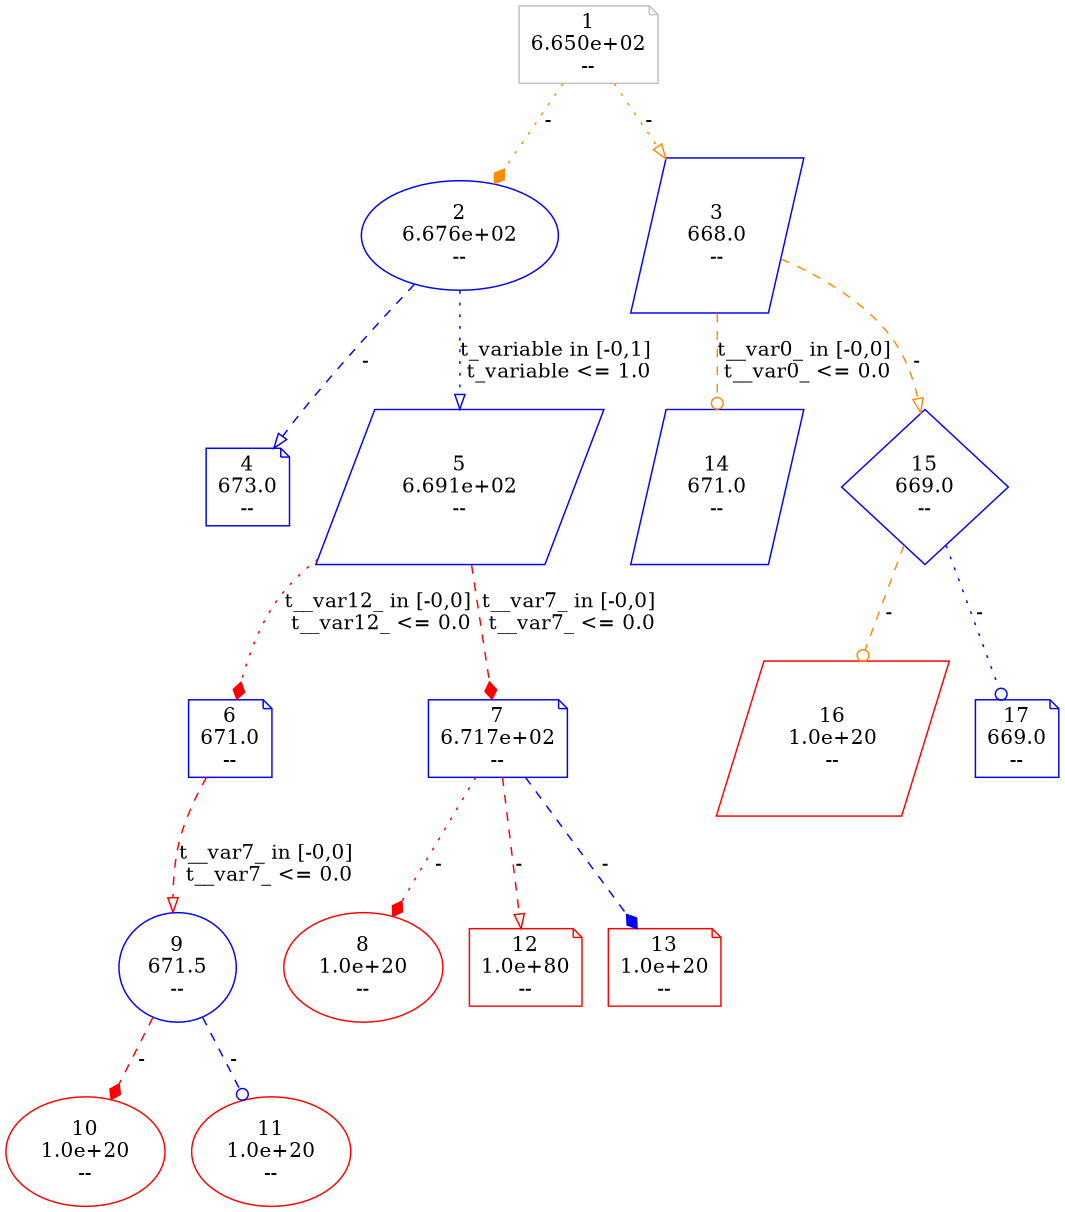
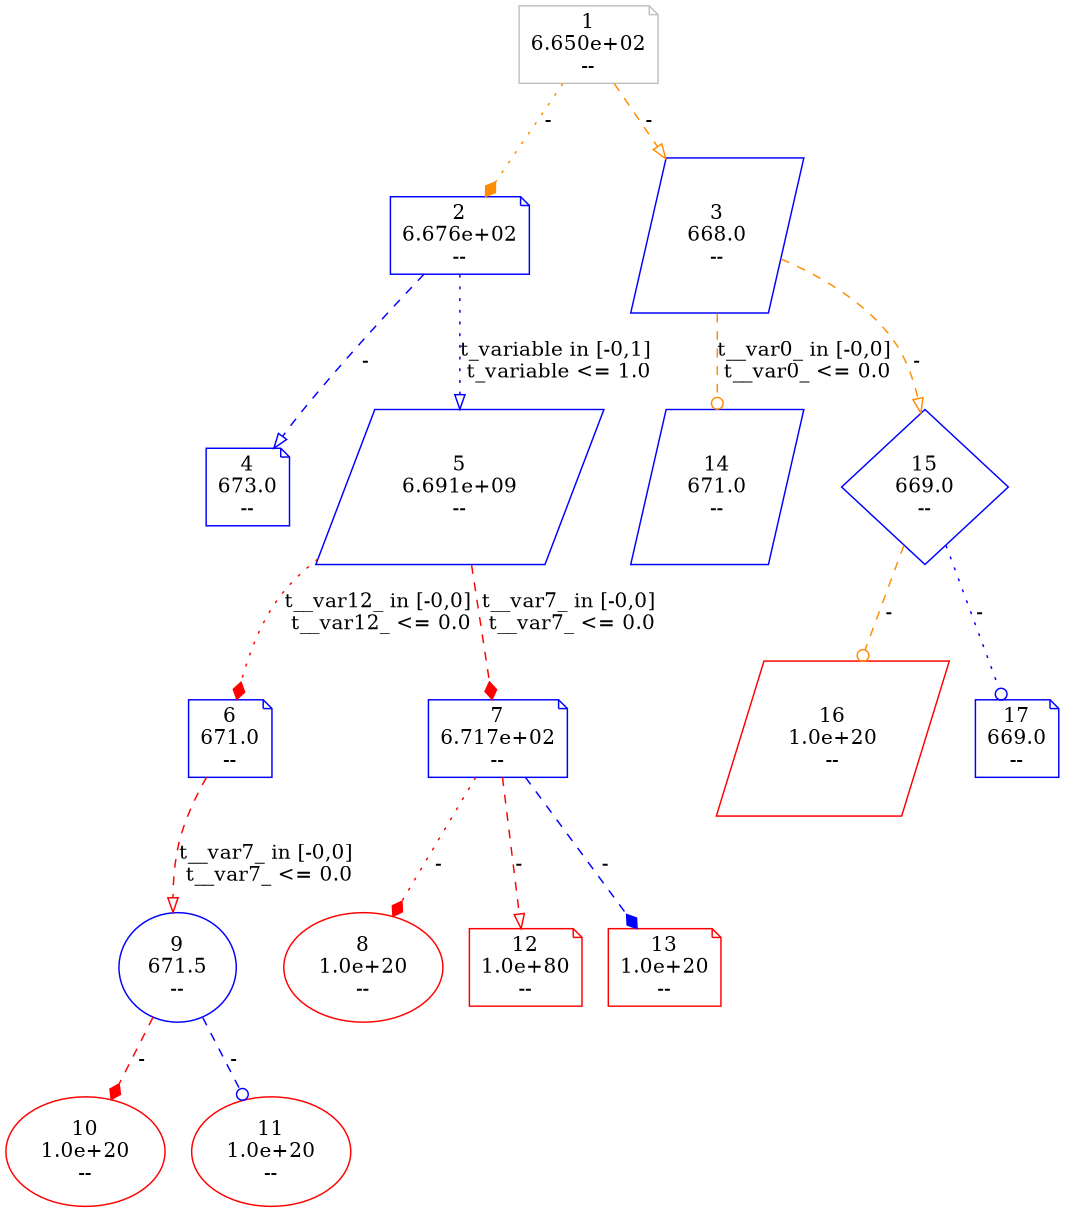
edge "1 6.650e+02 --" -> "3 668.0 --": style dotted -> dashed
node "2 6.676e+02 --": shape ellipse -> note
node "5 6.691e+02 --": label "5 6.691e+02 --" -> "5 6.691e+09 --"
